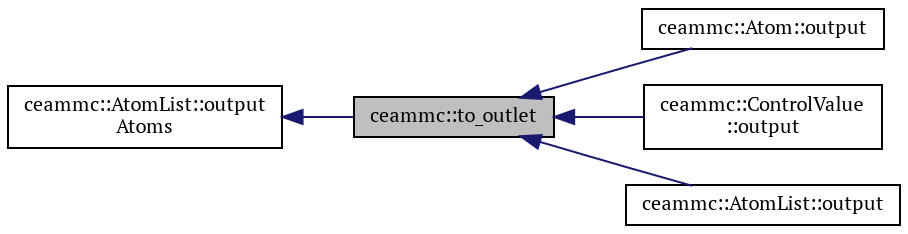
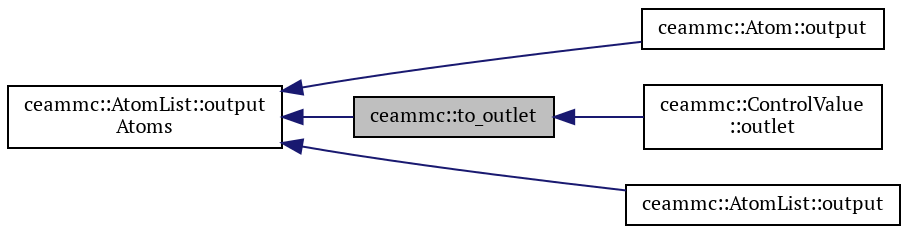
edge "ceammc::Atom::output" -> "ceammc::to_outlet": now "ceammc::Atom::output" -> "ceammc::AtomList::output Atoms"
node "ceammc::ControlValue ::output": label "ceammc::ControlValue ::output" -> "ceammc::ControlValue ::outlet"
edge "ceammc::AtomList::output" -> "ceammc::to_outlet": now "ceammc::AtomList::output" -> "ceammc::AtomList::output Atoms"
